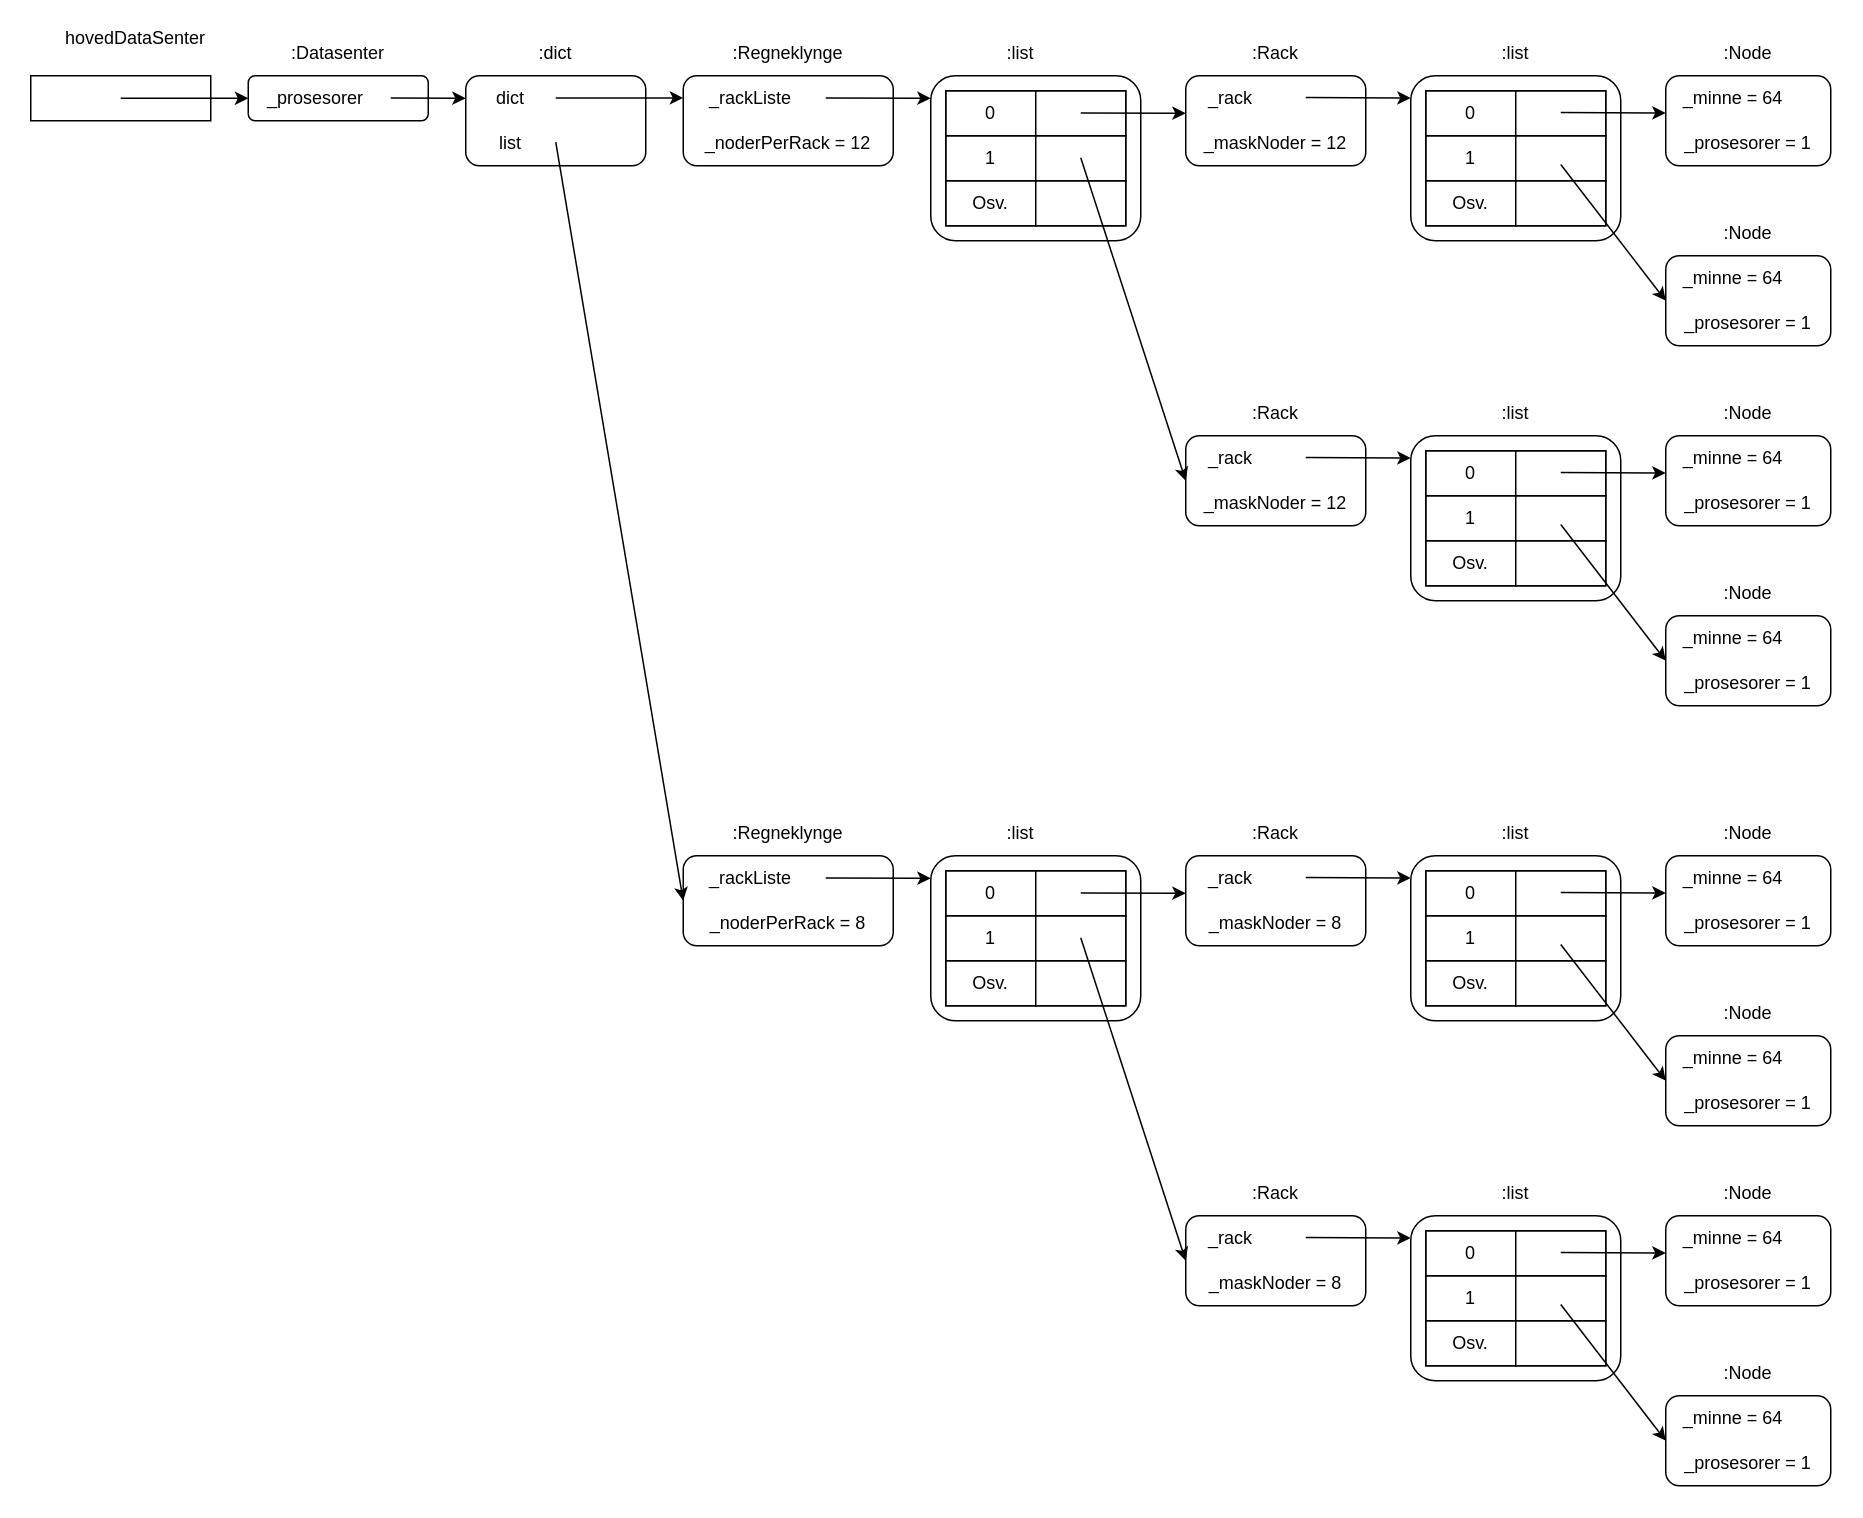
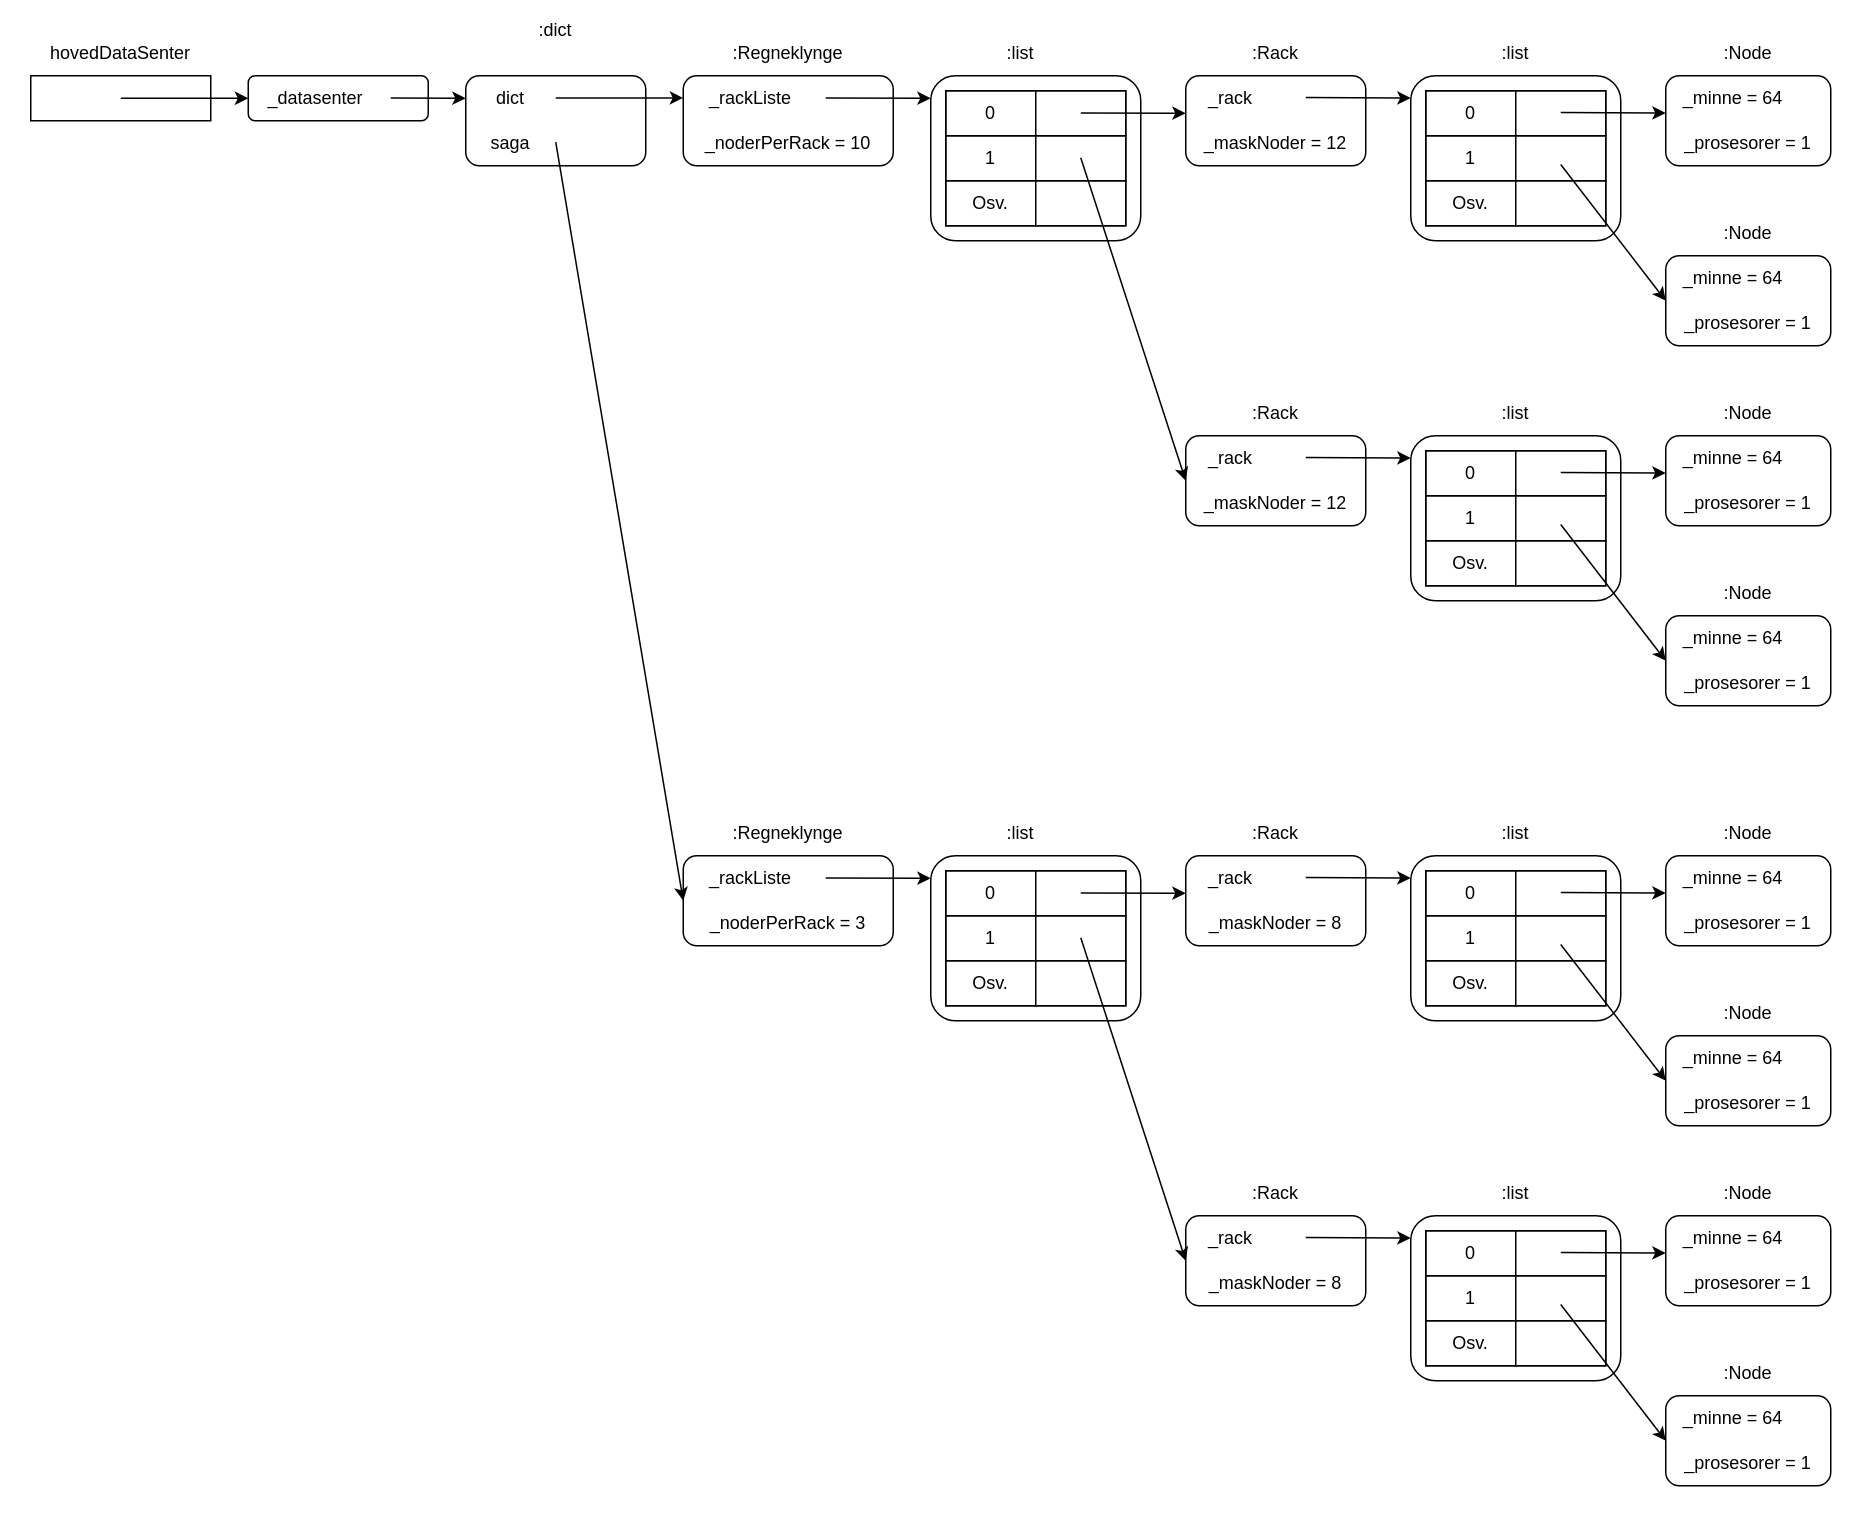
node "hovedDataSenter": moved (136, 38) -> (121, 53)
node ":Datasenter": removed
node ":dict": moved (556, 53) -> (556, 31)
node "_prosesorer": label "_prosesorer" -> "_datasenter"
node "list": label "list" -> "saga"
node "_noderPerRack = 12": label "_noderPerRack = 12" -> "_noderPerRack = 10"
node "_noderPerRack = 8": label "_noderPerRack = 8" -> "_noderPerRack = 3"
